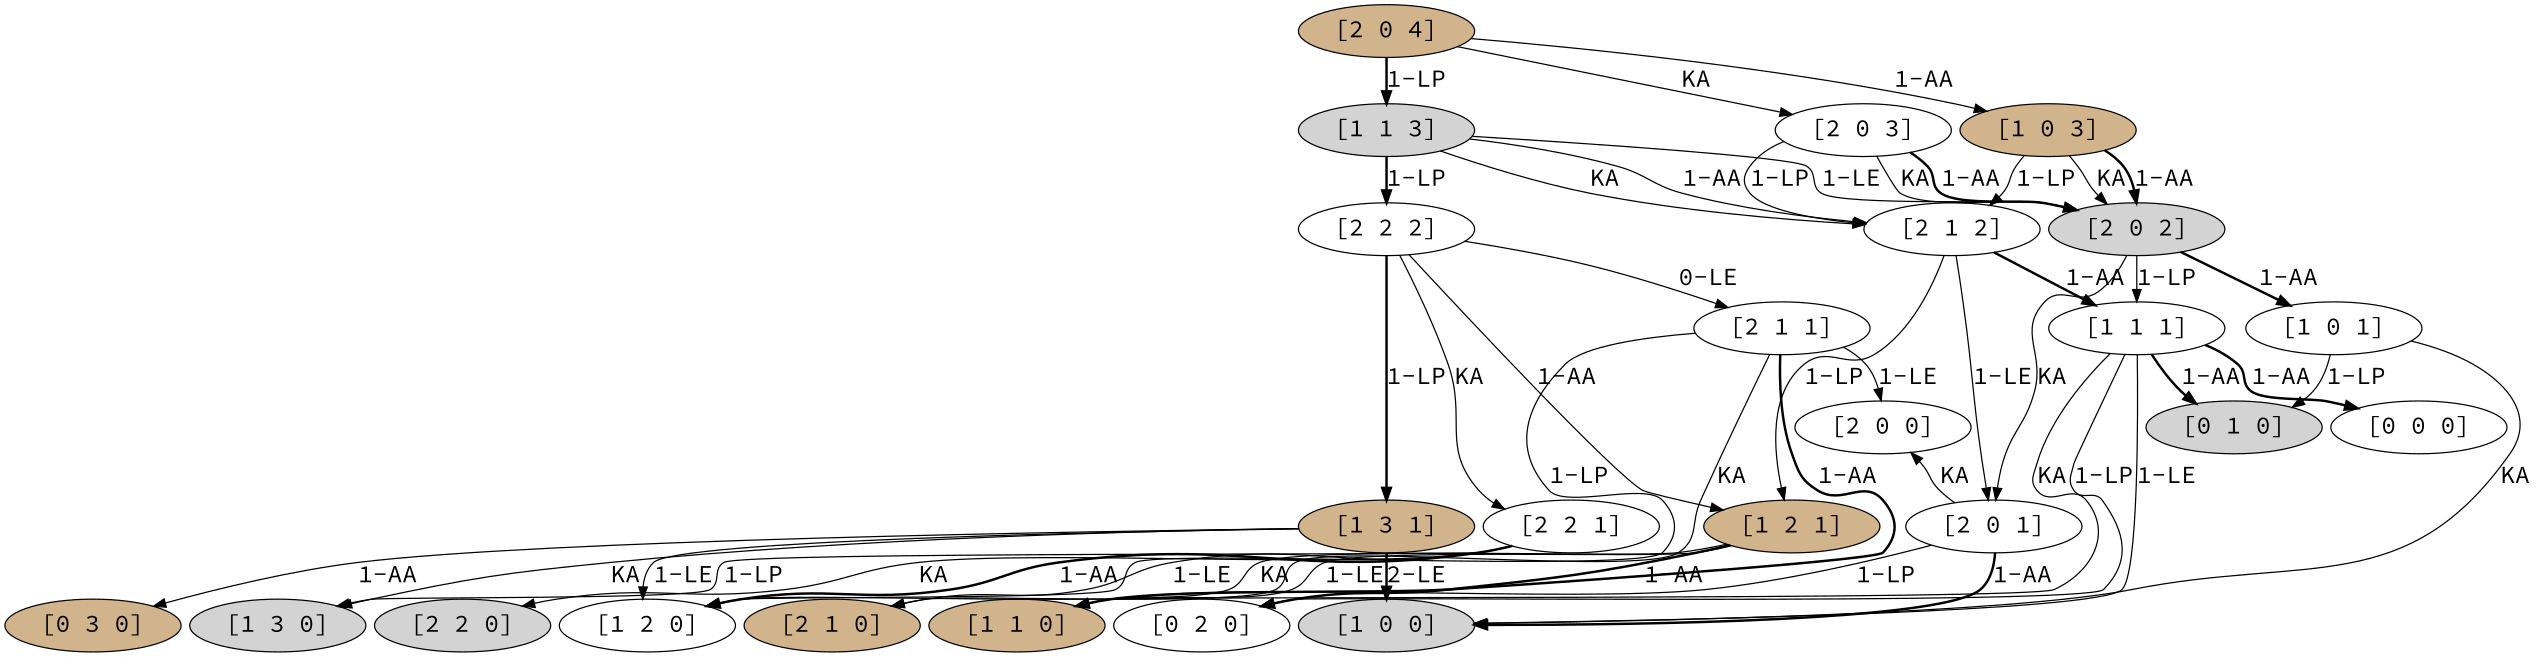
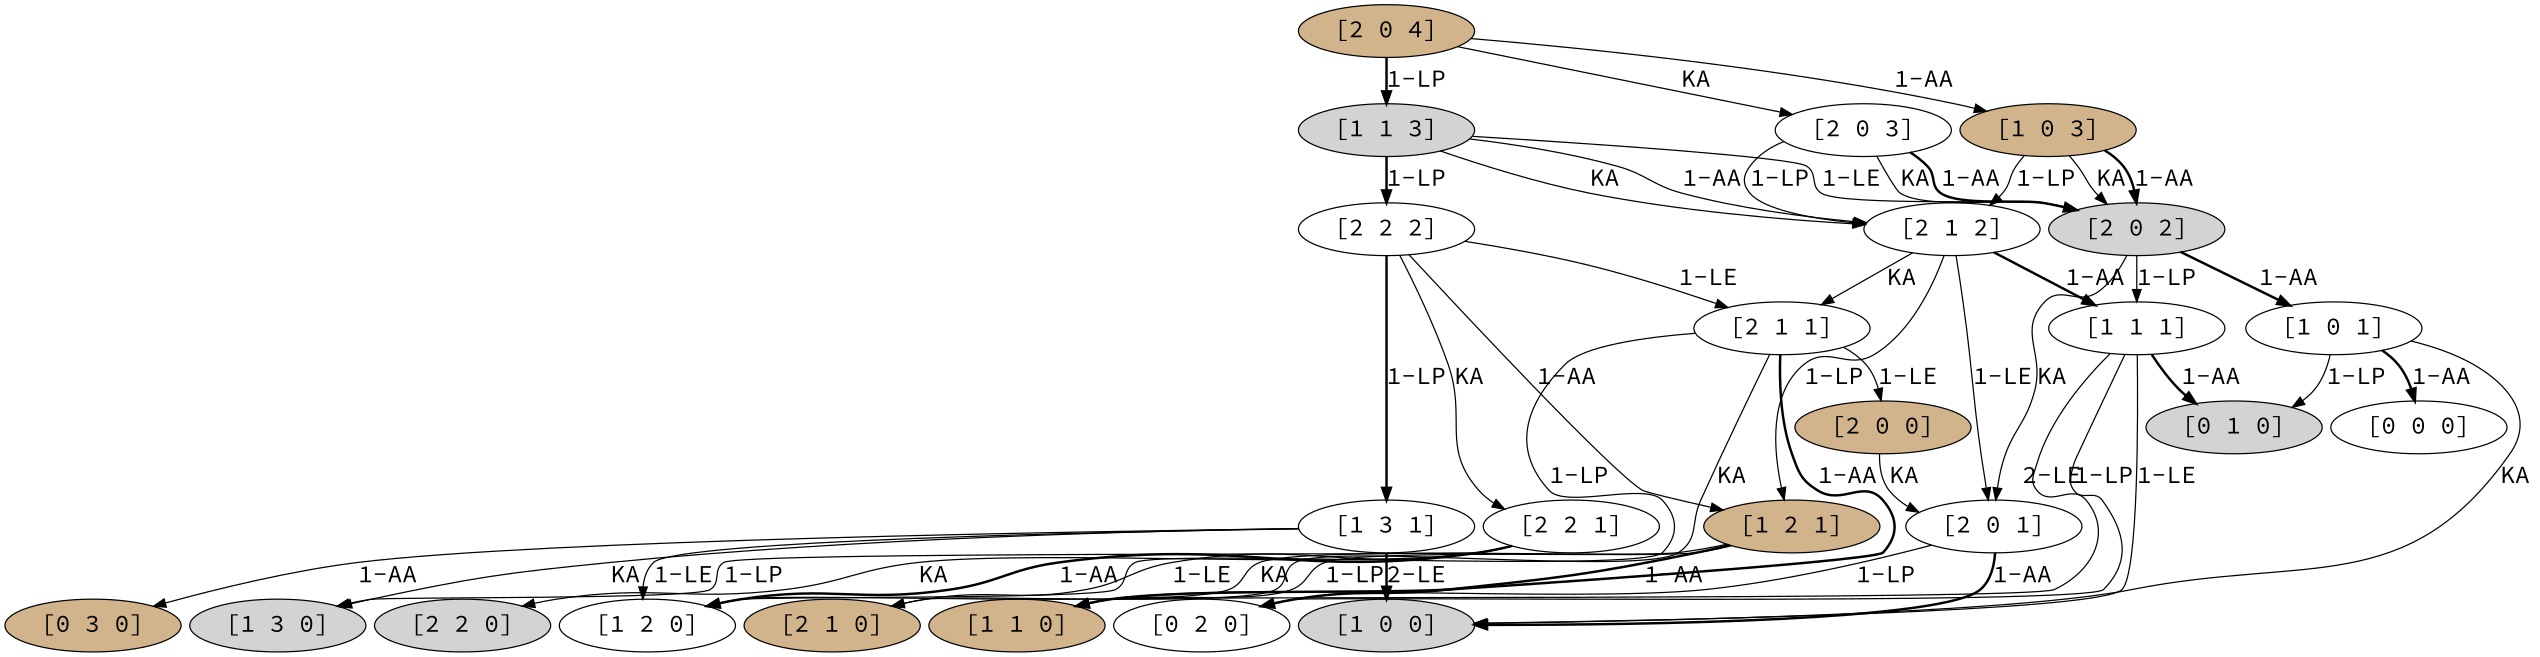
edge "[2 1 2]" -> "[2 1 1]": added, label "KA"
edge "[2 2 2]" -> "[2 1 1]": label "0-LE" -> "1-LE"
edge "[1 1 1]" -> "[0 0 0]": now "[1 0 1]" -> "[0 0 0]"
node "[2 0 0]": fillcolor white -> tan
edge "[1 1 1]" -> "[1 1 0]": label "KA" -> "2-LE"
edge "[2 0 1]" -> "[2 0 0]": reversed
node "[1 3 1]": fillcolor tan -> white
edge "[1 2 1]" -> "[1 1 0]": label "1-LE" -> "1-LP"
